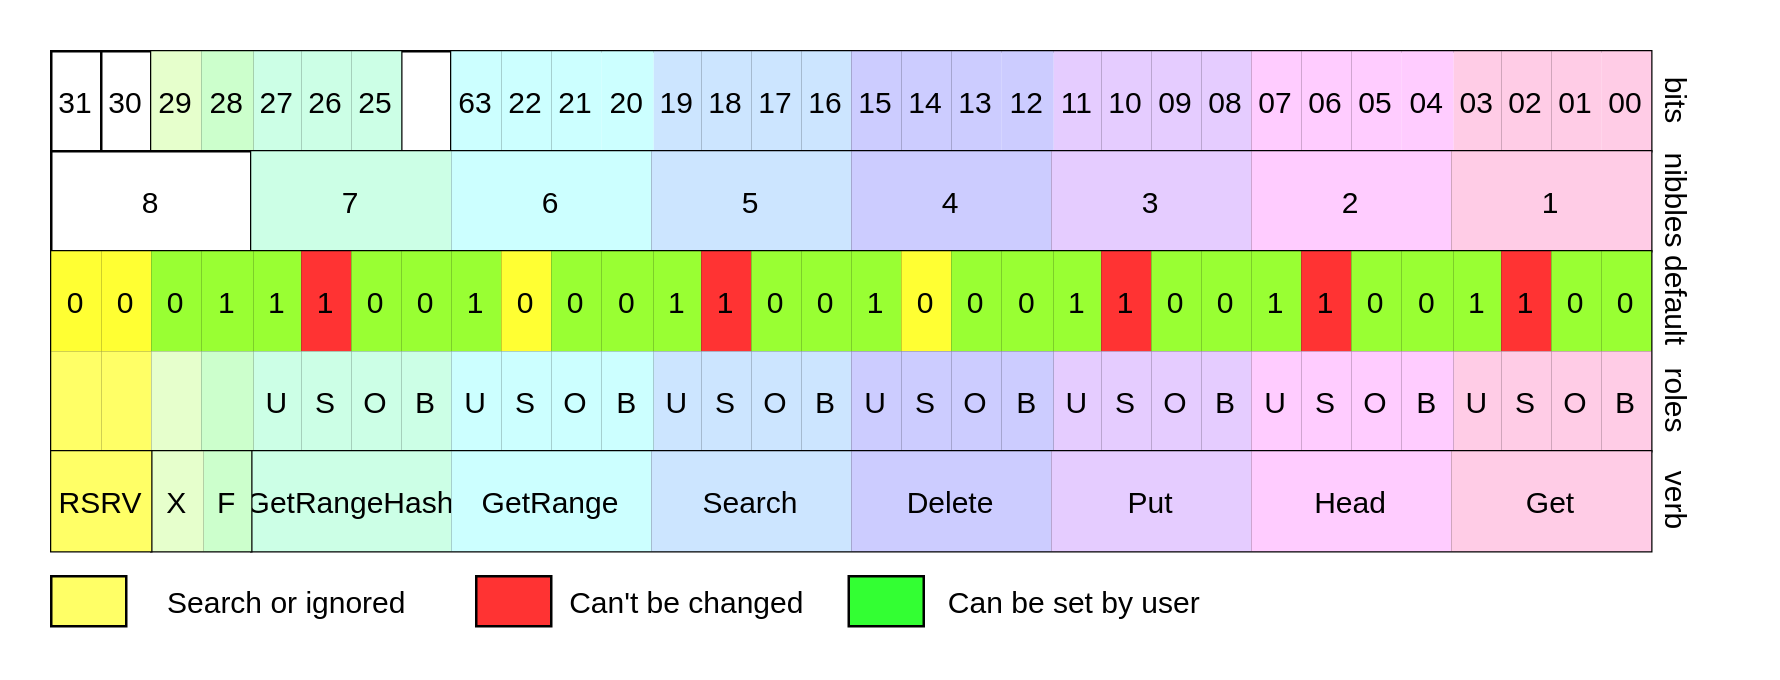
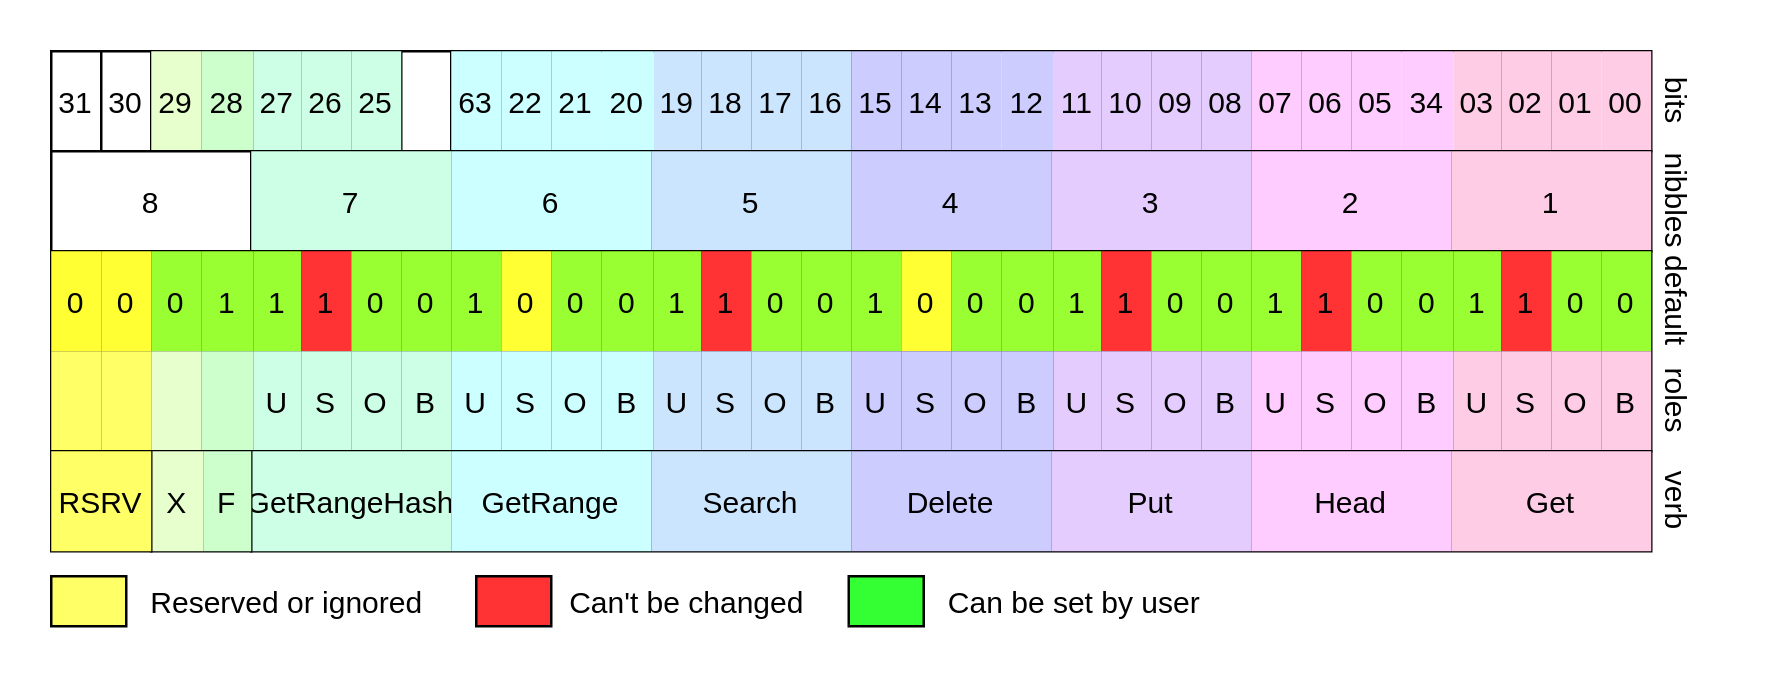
node "04": label "04" -> "34"
node "Search or ignored": label "Search or ignored" -> "Reserved or ignored"
